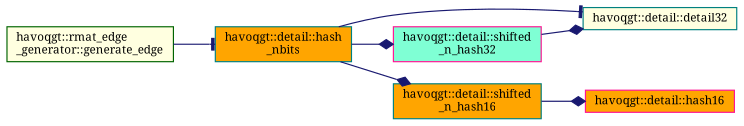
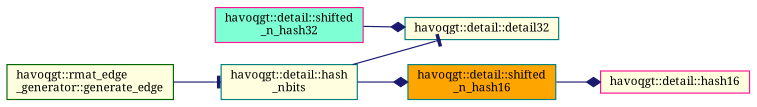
node "havoqgt::detail::hash _nbits": fillcolor orange -> lightyellow
edge "havoqgt::detail::hash _nbits" -> "havoqgt::detail::shifted _n_hash32": removed
node "havoqgt::detail::hash16": fillcolor orange -> lightyellow
